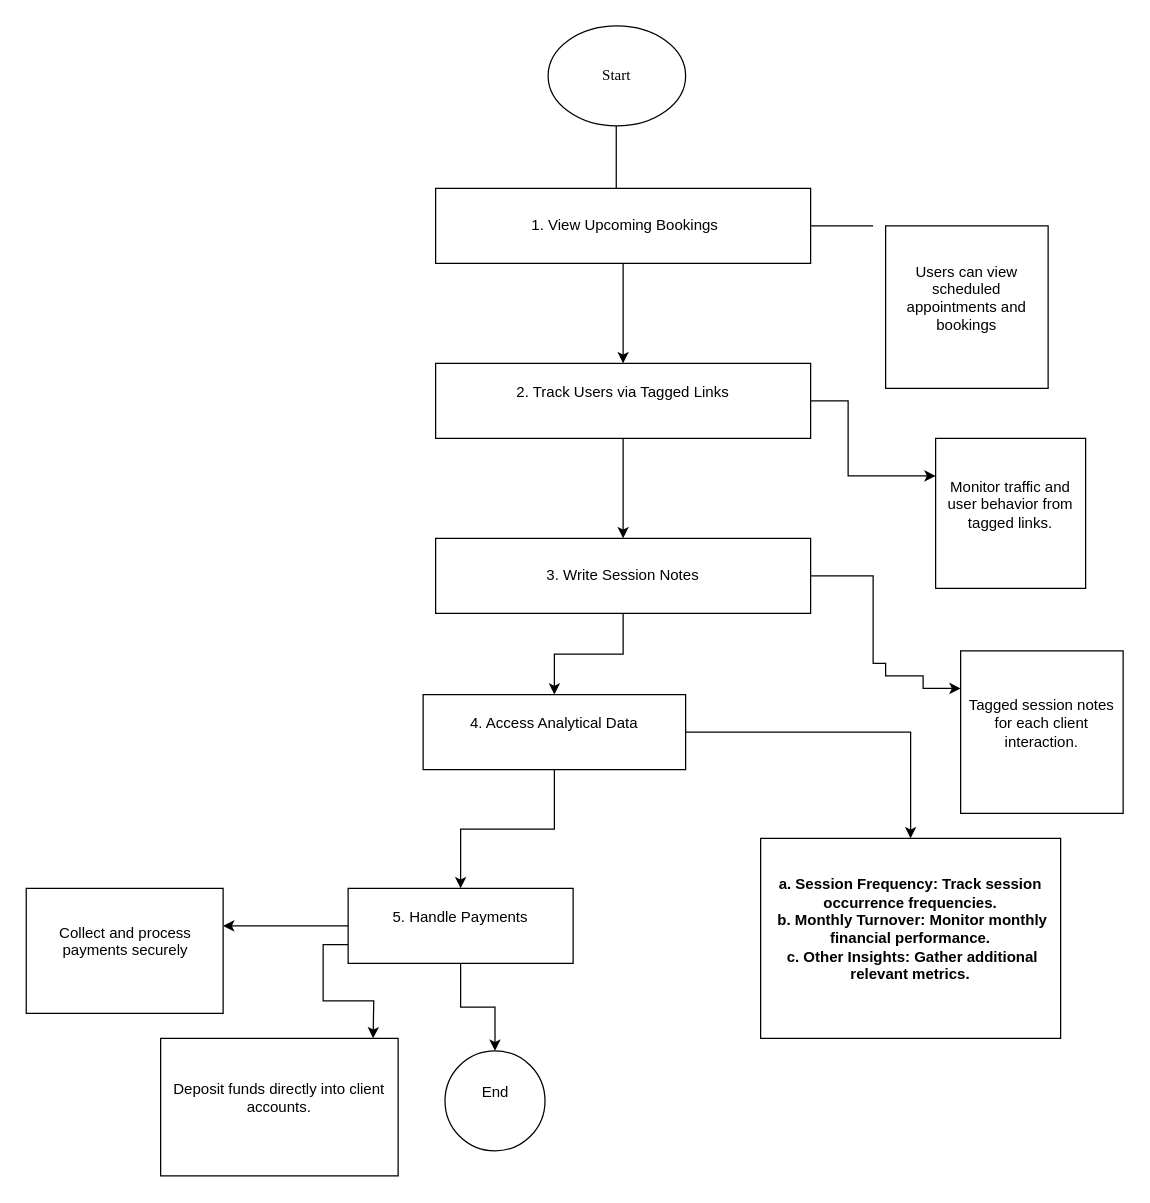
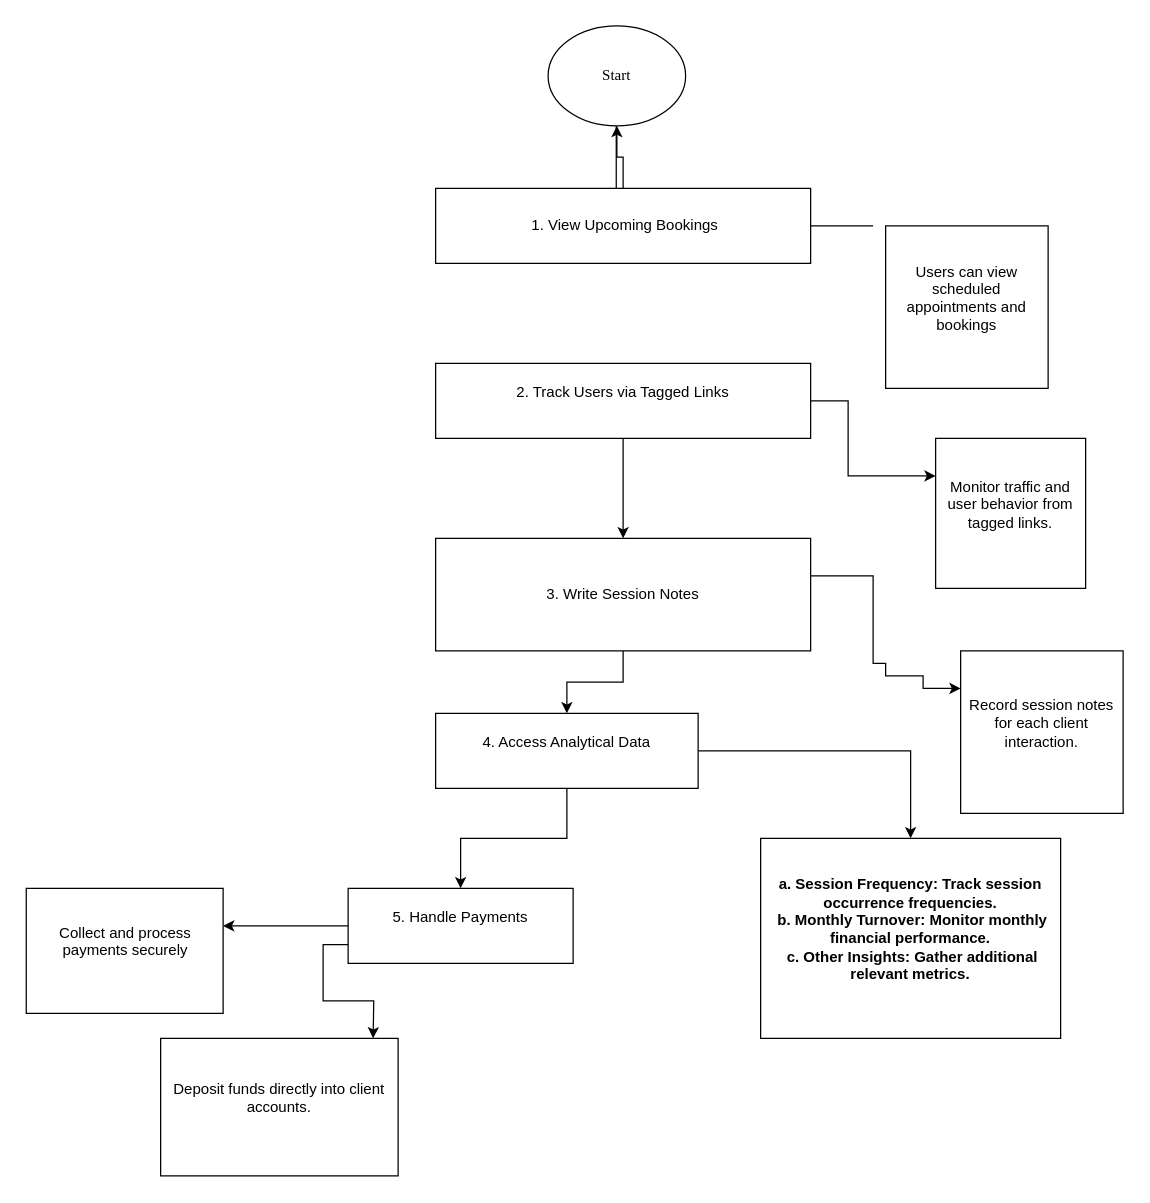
edge "1. View Upcoming Bookings" -> "2. Track Users via Tagged Links": now "1. View Upcoming Bookings" -> "Start"
node "3. Write Session Notes": size 375x75 -> 375x113
node "4. Access Analytical Data": moved (554, 732) -> (567, 751)
node "Tagged session notes for each client interaction.": label "Tagged session notes for each client interaction." -> "Record session notes for each client interaction."
edge "5. Handle Payments" -> "End": removed
node "End": removed
